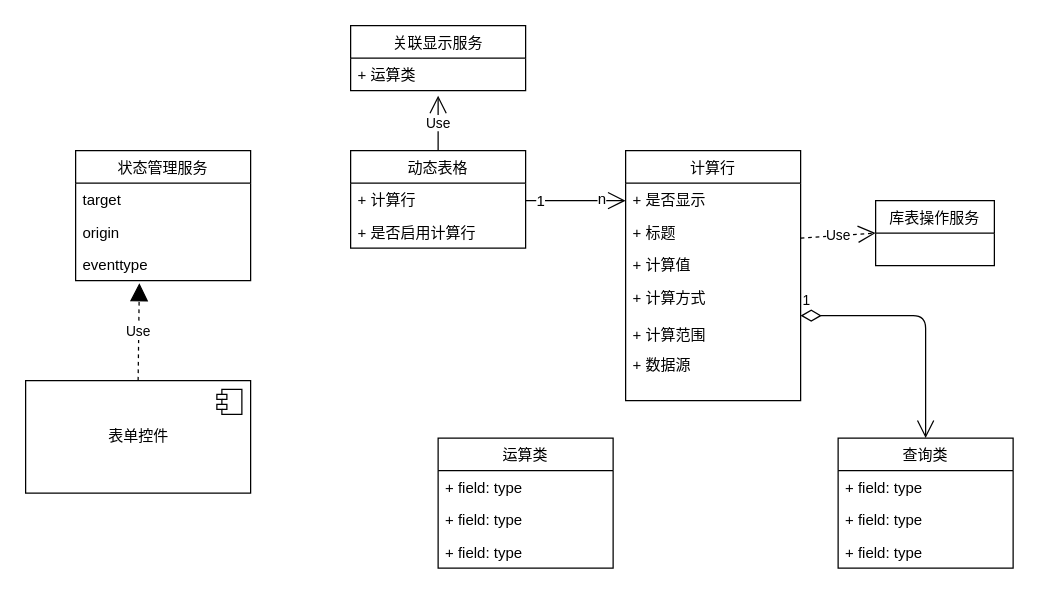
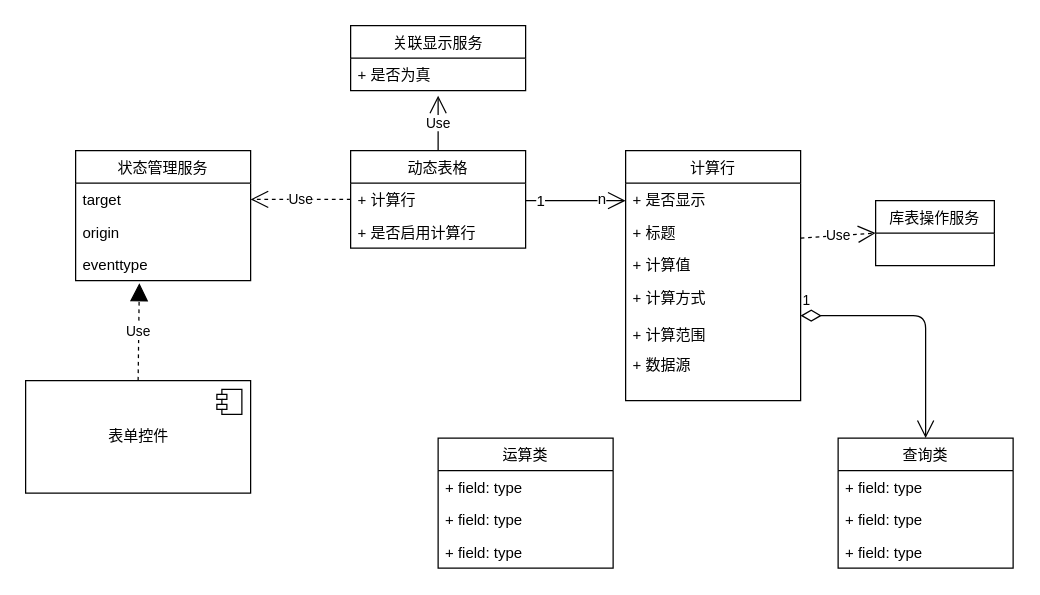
node "+ 运算类": label "+ 运算类" -> "+ 是否为真"
edge "+ 计算行" -> "target": added, label "Use"
